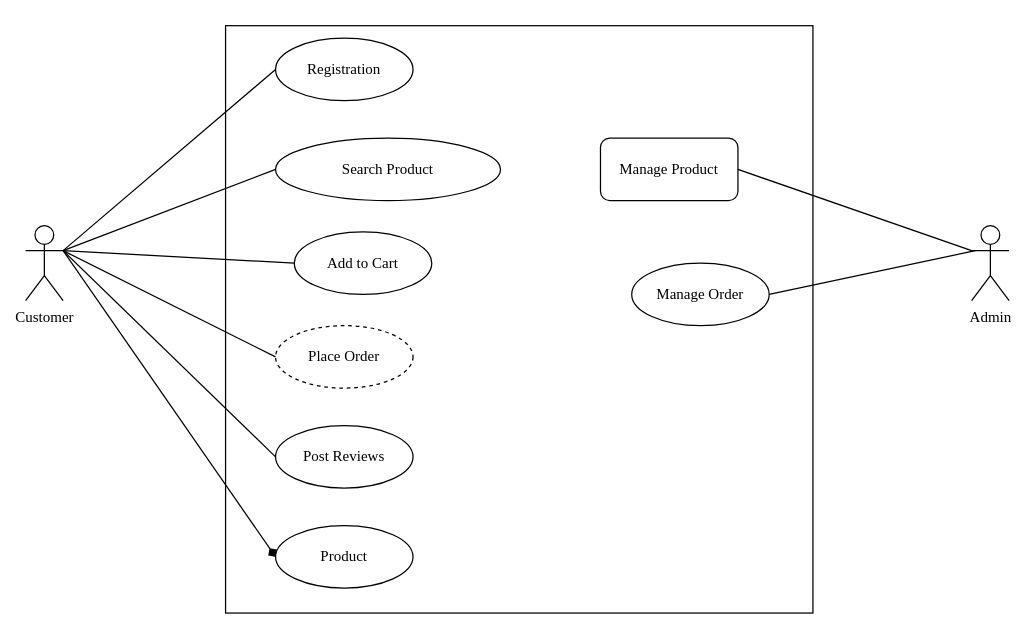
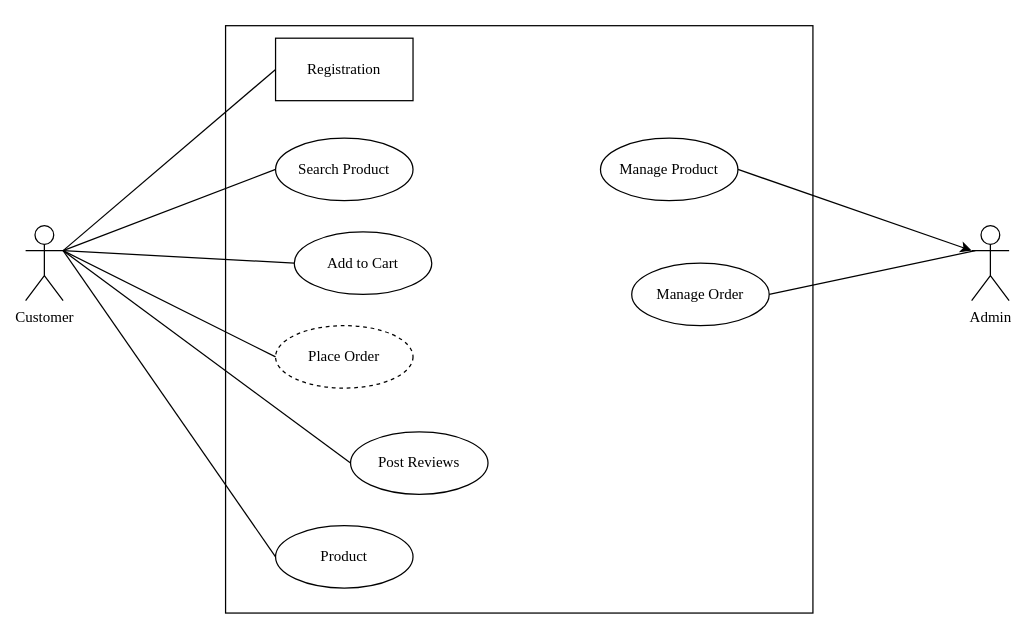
node "Registration": shape ellipse -> rectangle
node "Search Product": size 225x63 -> 138x63
node "Manage Product": shape rounded rectangle -> ellipse
edge "Manage Product" -- "Admin": arrowhead none -> classic
node "Post Reviews": moved (344, 457) -> (419, 463)
edge "Customer" -> "Product": arrowhead diamond -> none
